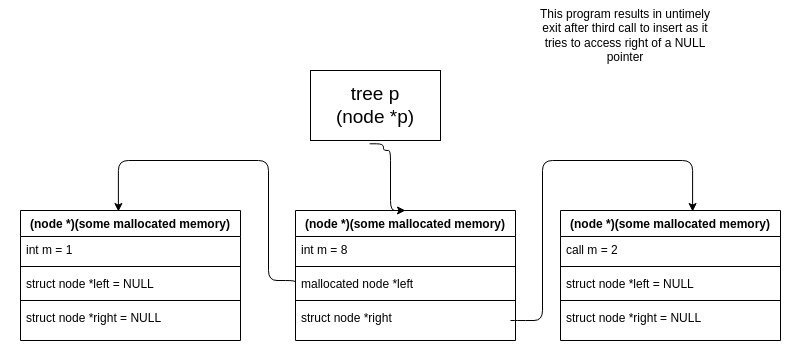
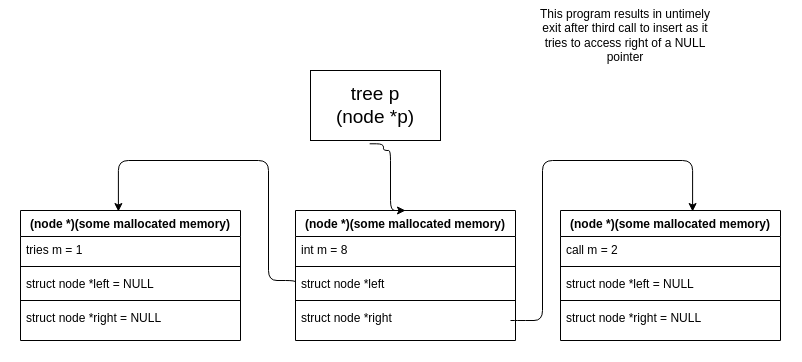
node "int m = 1": label "int m = 1" -> "tries m = 1"
node "mallocated node *left": label "mallocated node *left" -> "struct node *left"
